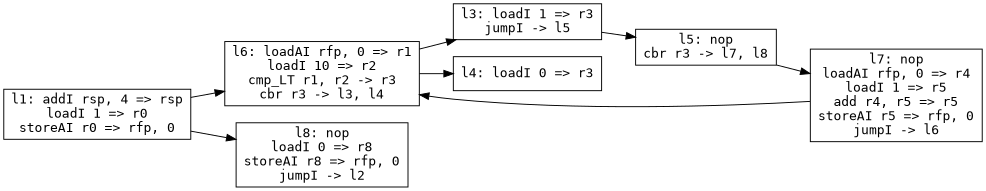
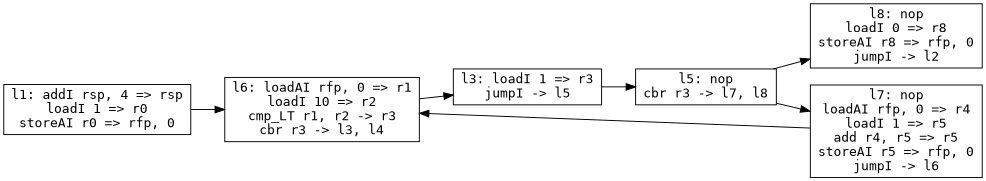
node "l4: loadI 0 => r3": removed
edge "l1: addI rsp, 4 => rsp loadI 1 => r0 storeAI r0 => rfp, 0" -> "l8: nop loadI 0 => r8 storeAI r8 => rfp, 0 jumpI -> l2": now "l5: nop cbr r3 -> l7, l8" -> "l8: nop loadI 0 => r8 storeAI r8 => rfp, 0 jumpI -> l2"
